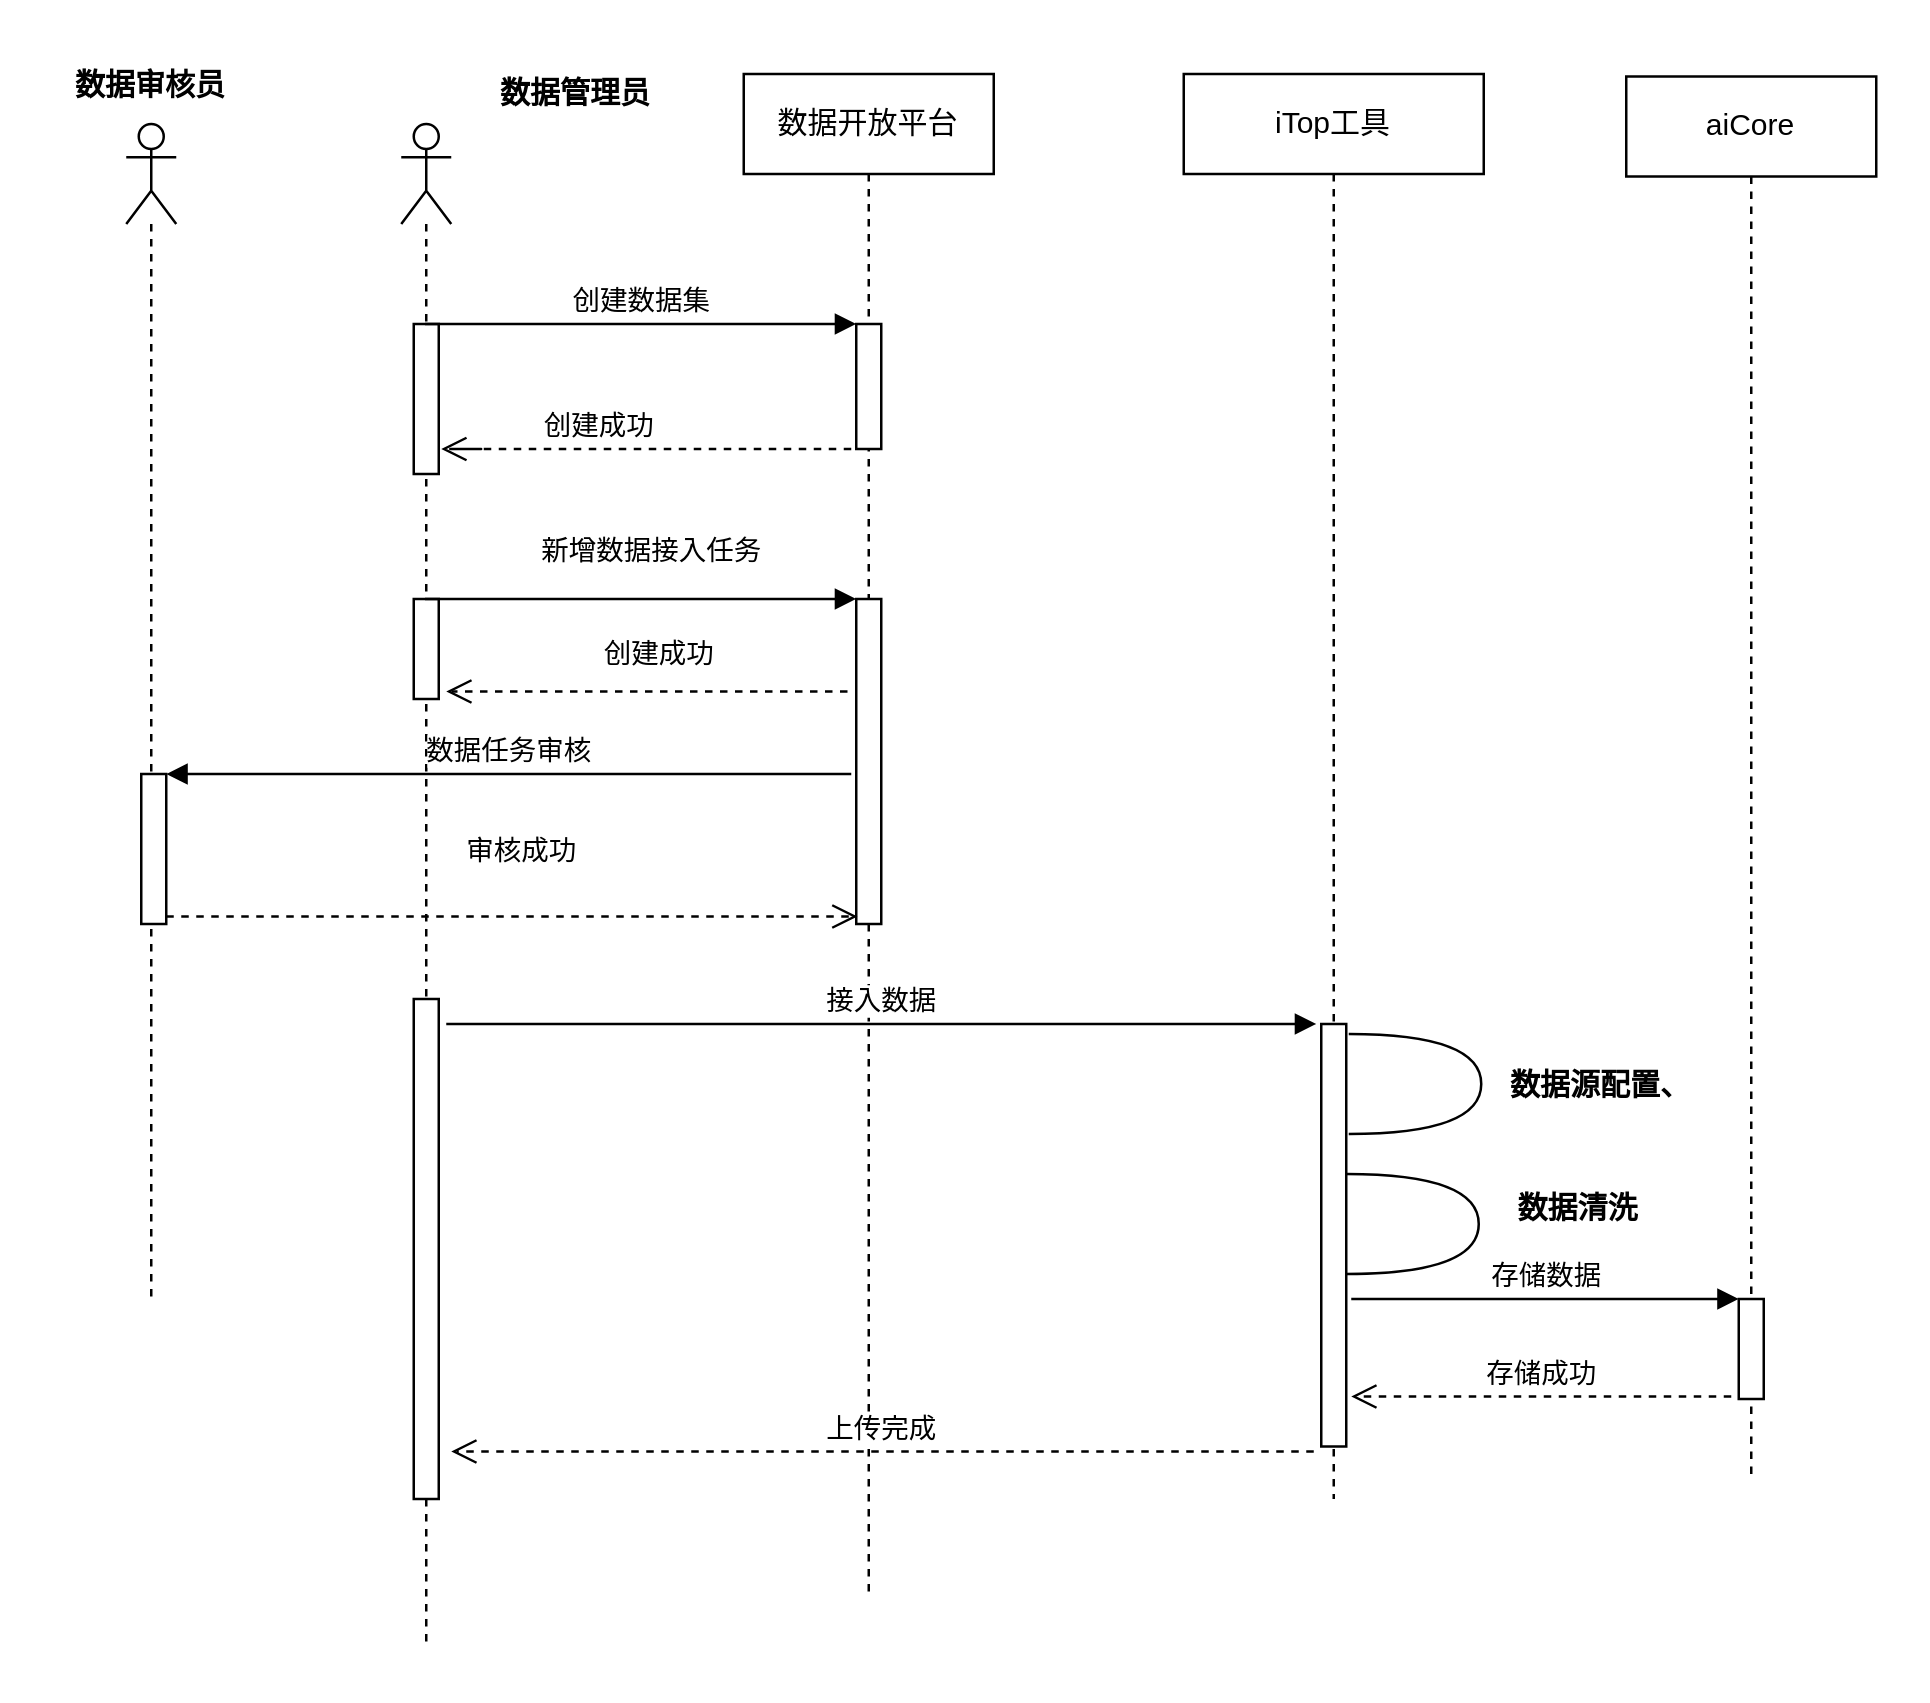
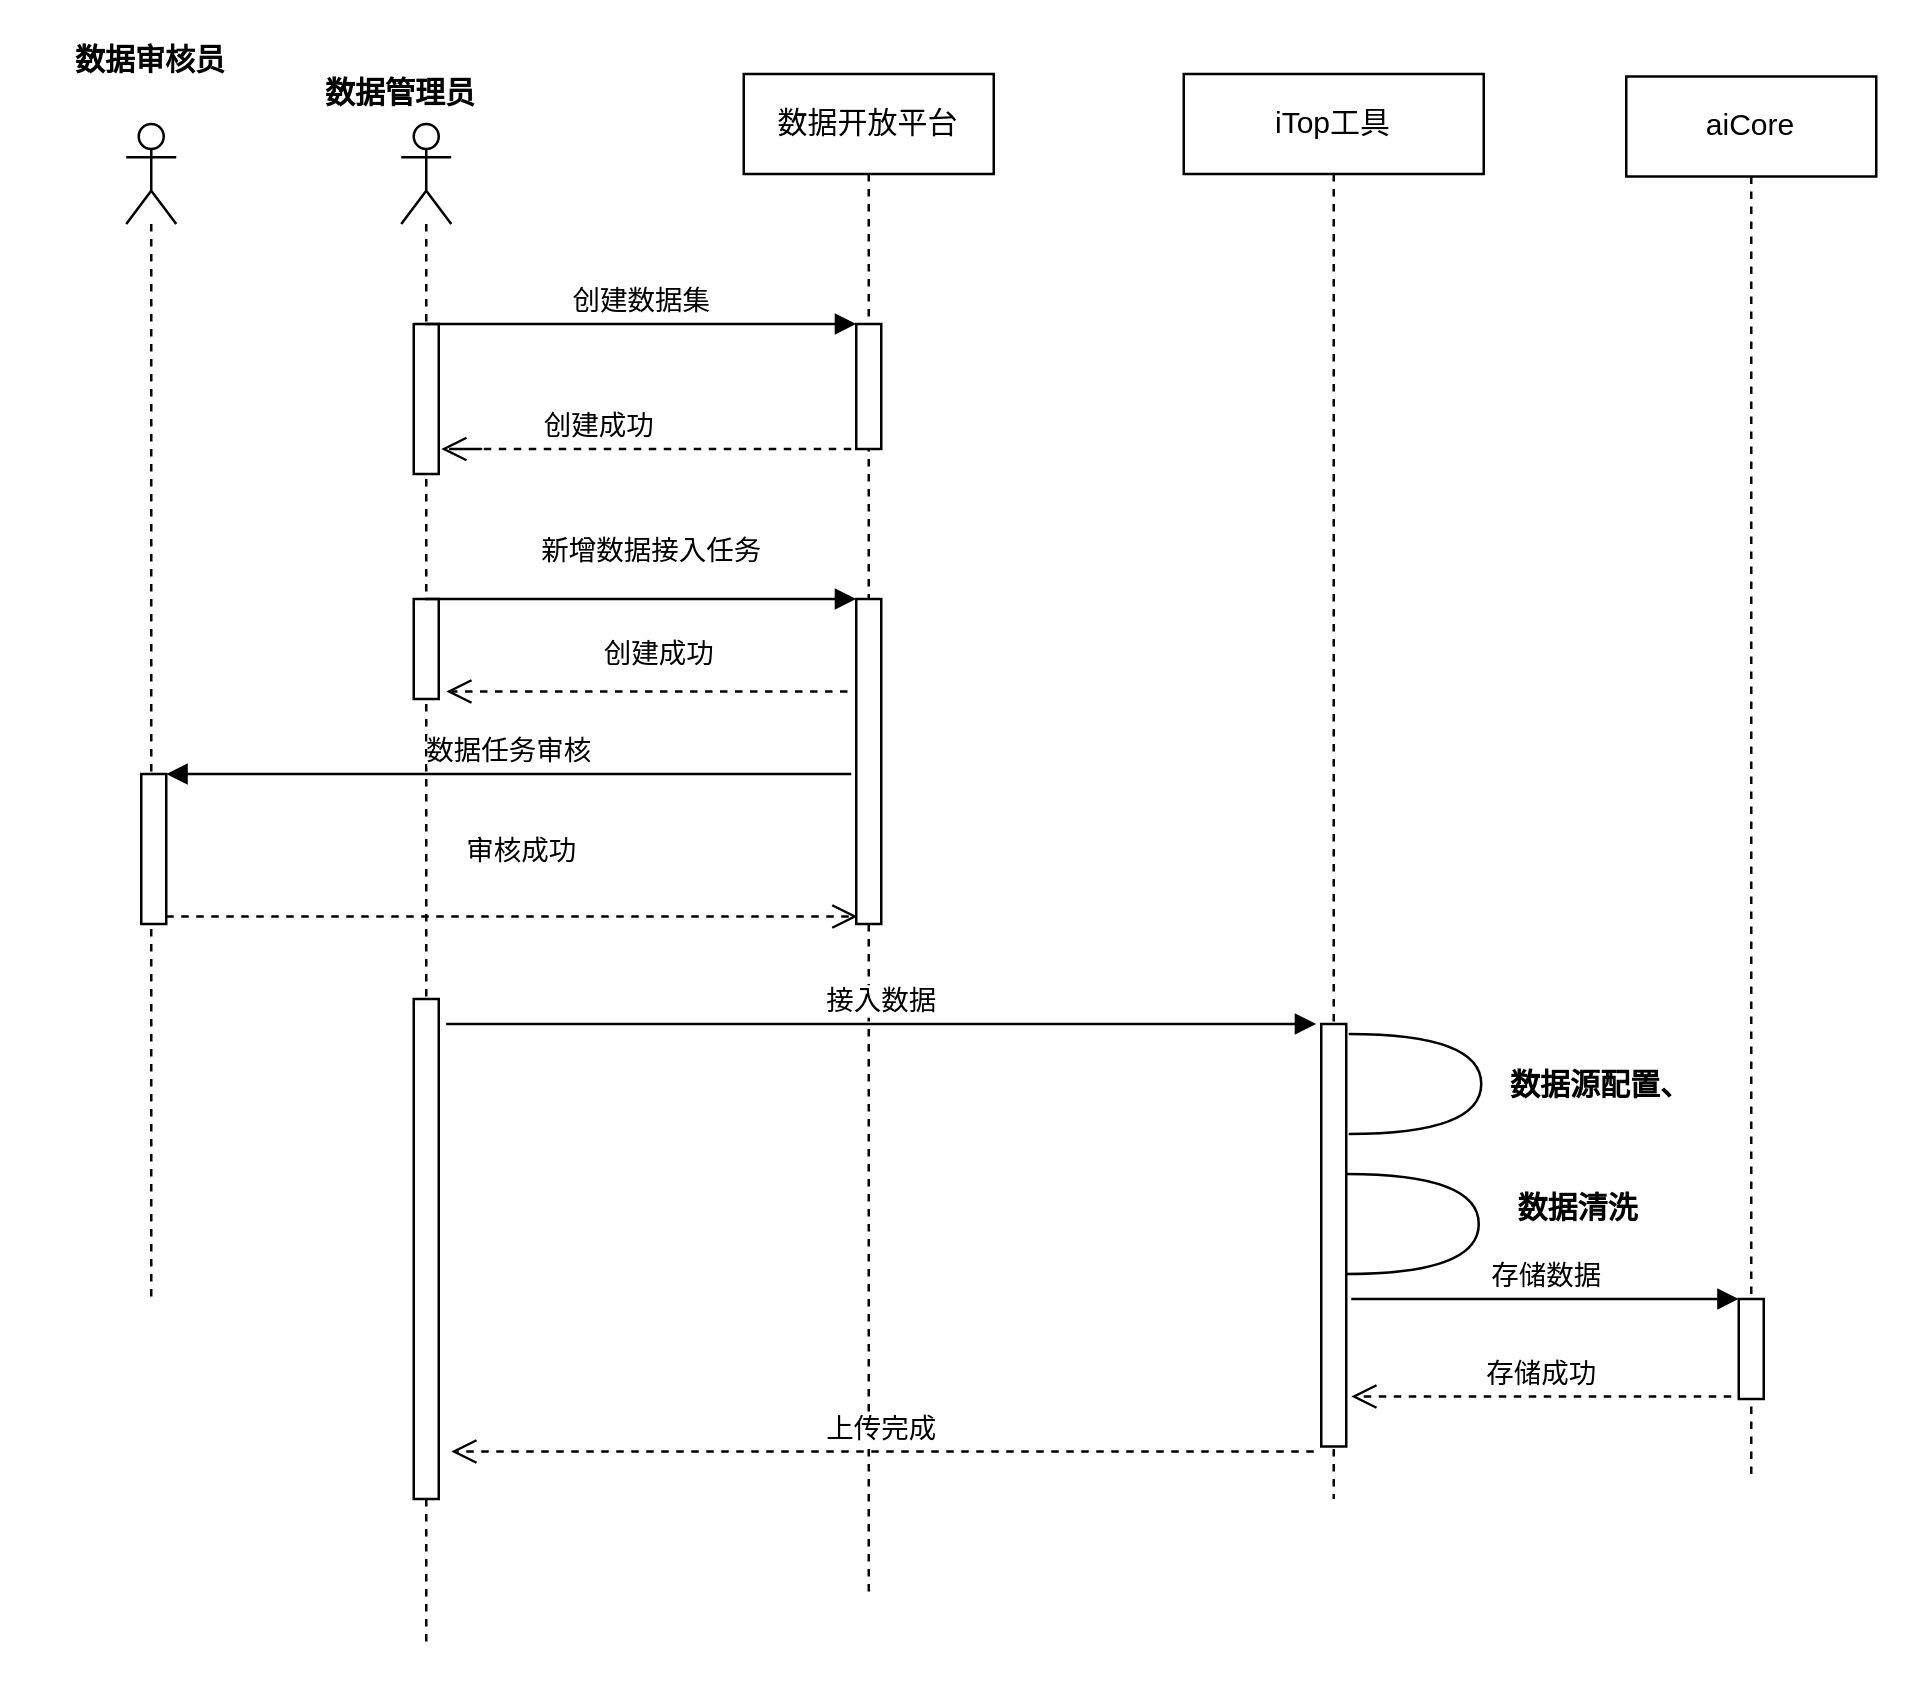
node "数据审核员": moved (151, 84) -> (151, 59)
node "数据管理员": moved (576, 91) -> (401, 91)
